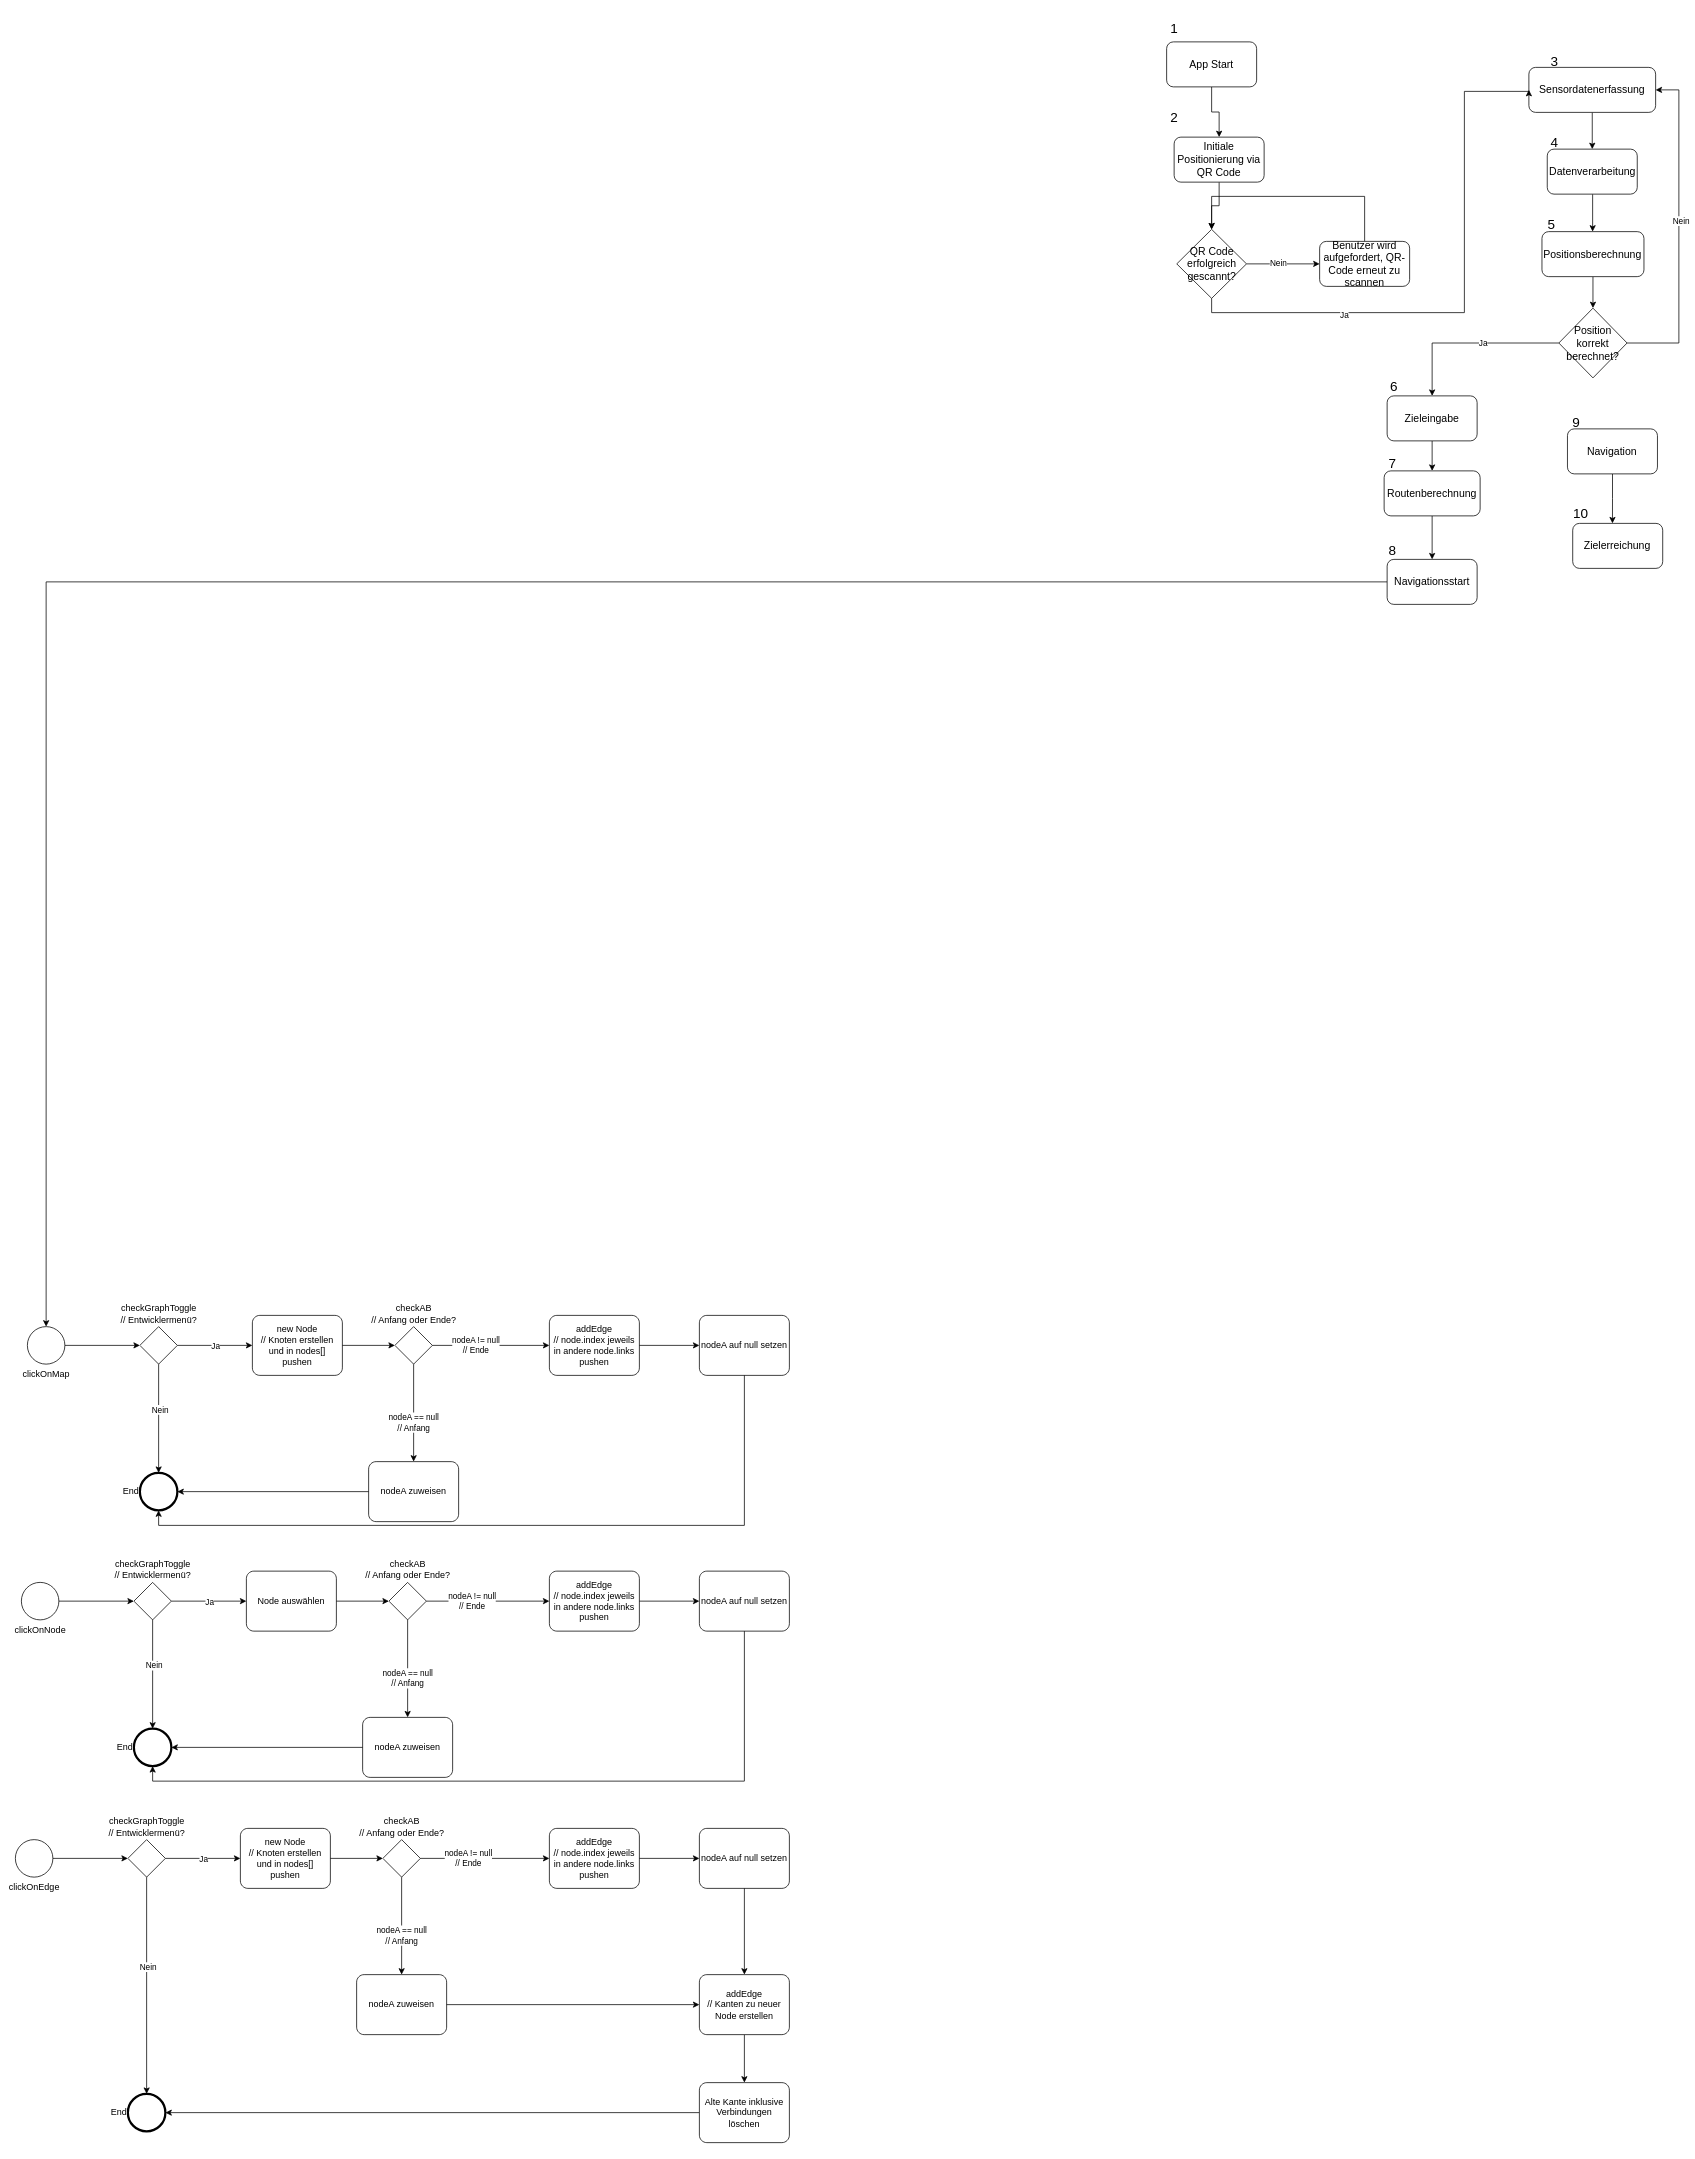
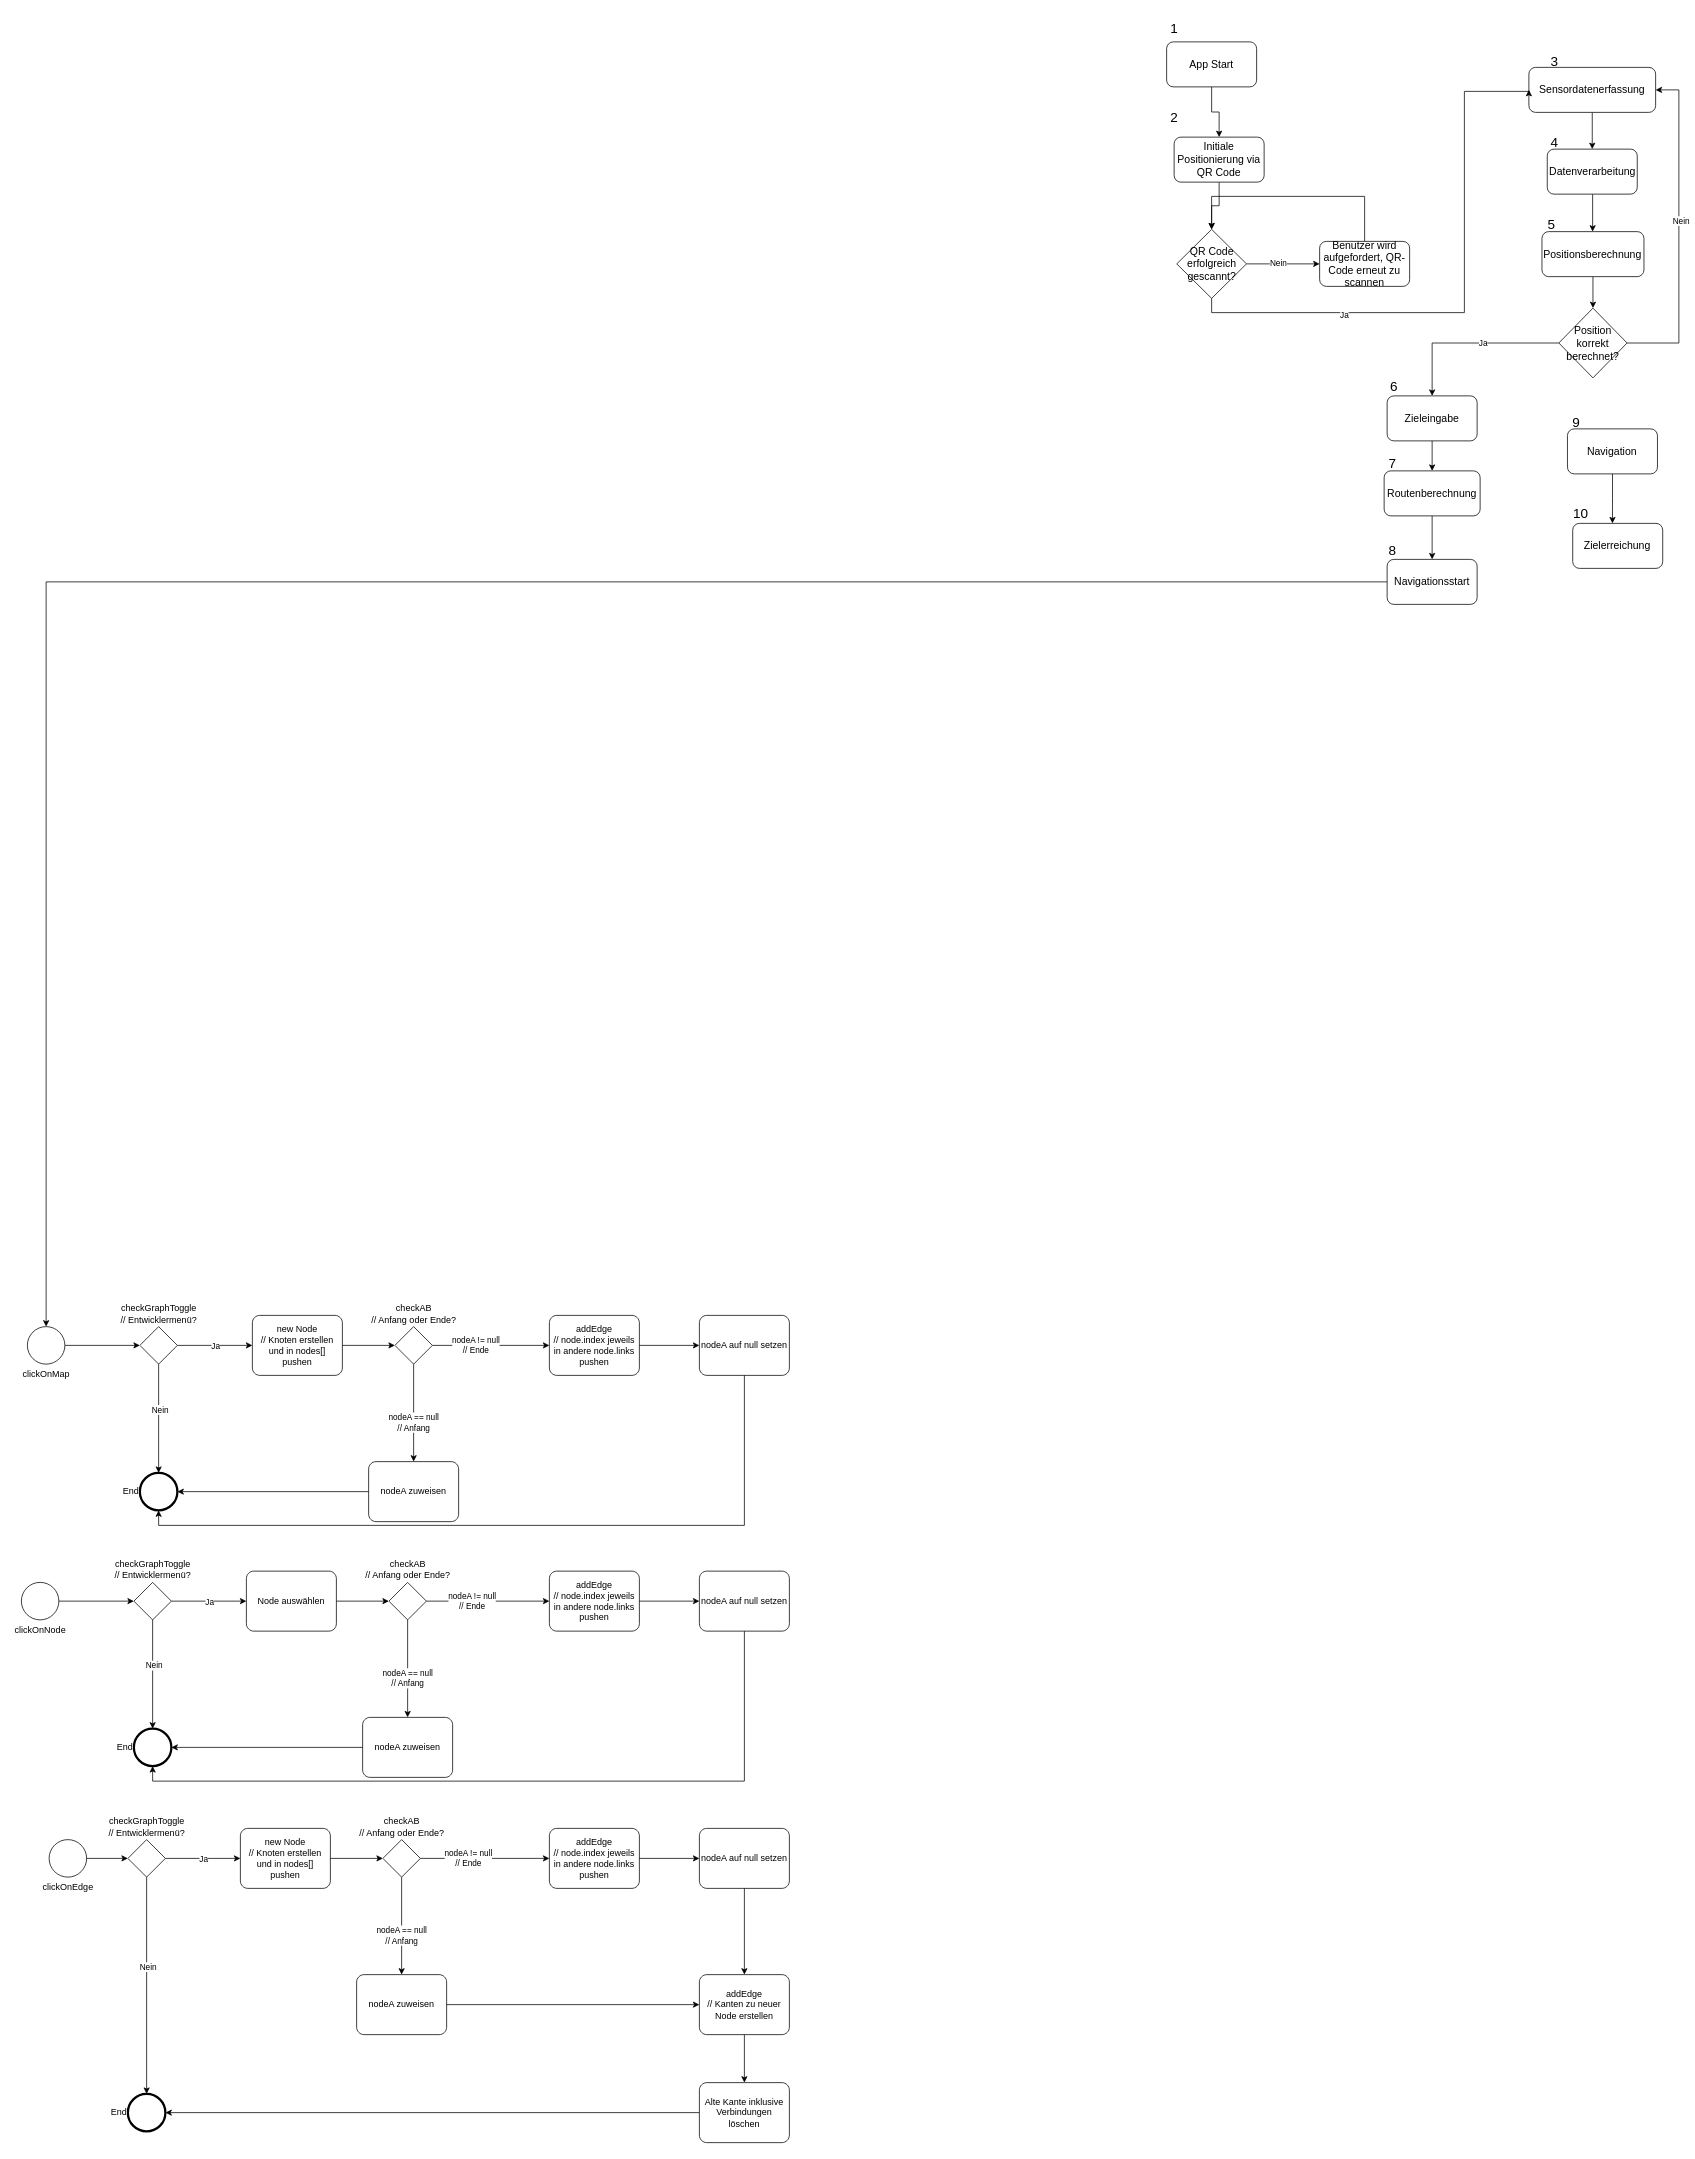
node "clickOnEdge": moved (34, 1858) -> (68, 1858)
